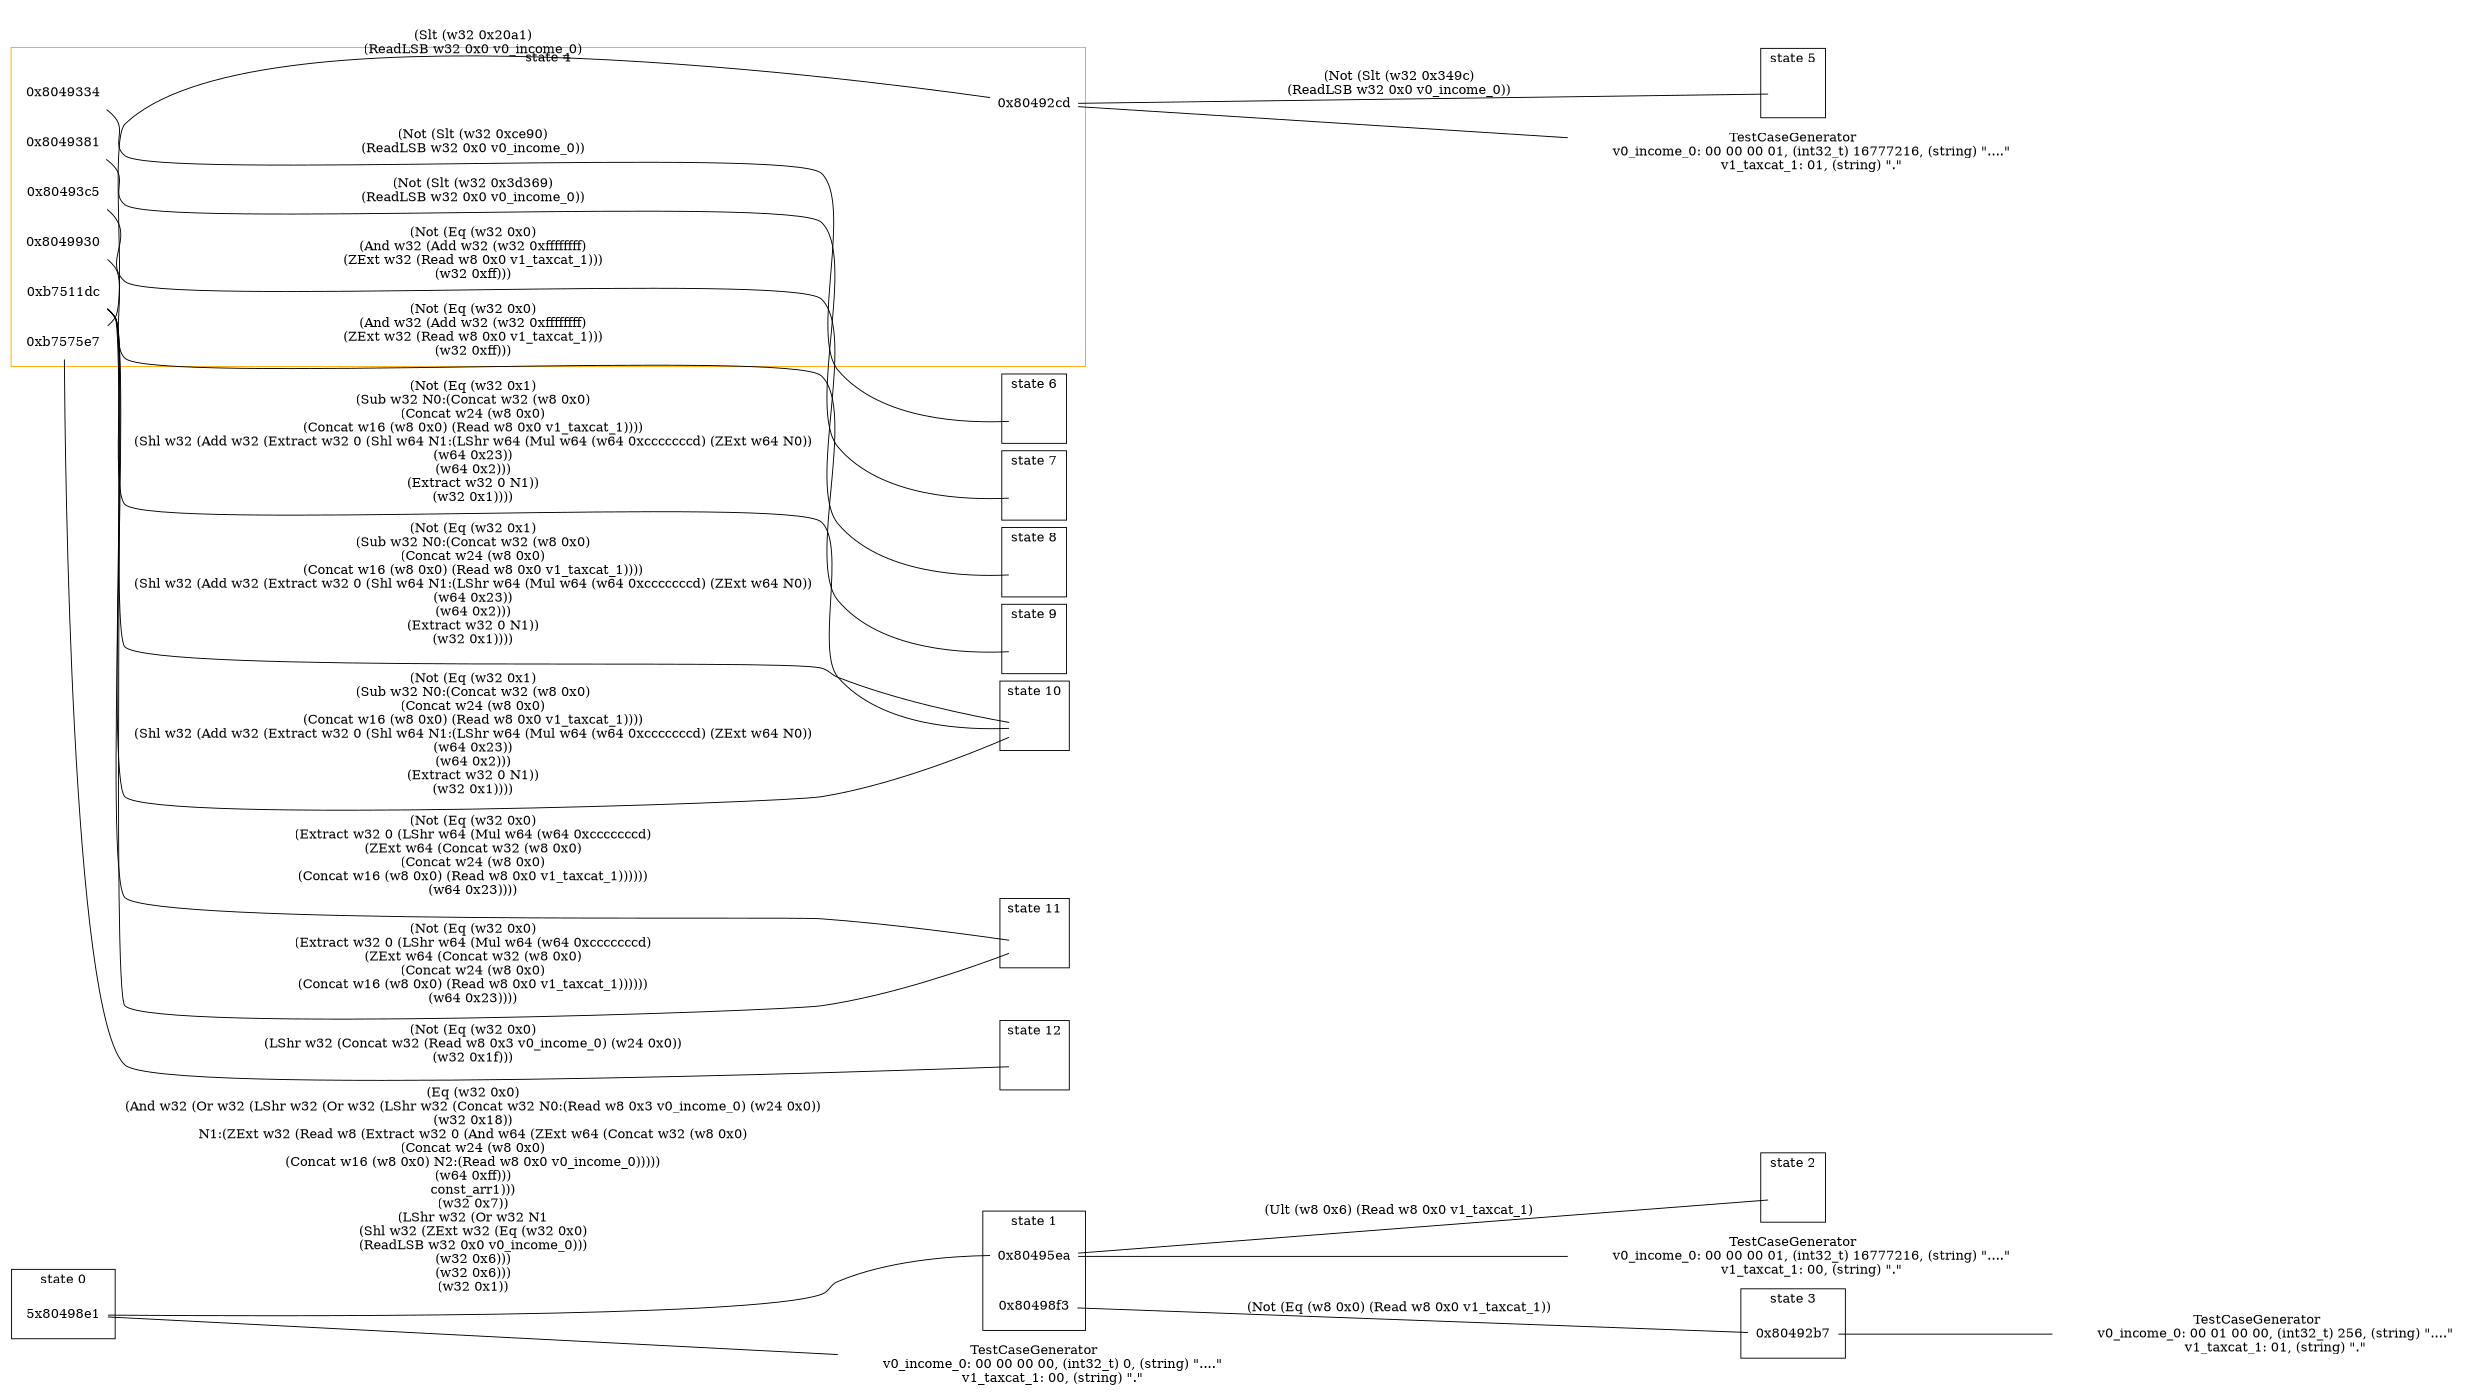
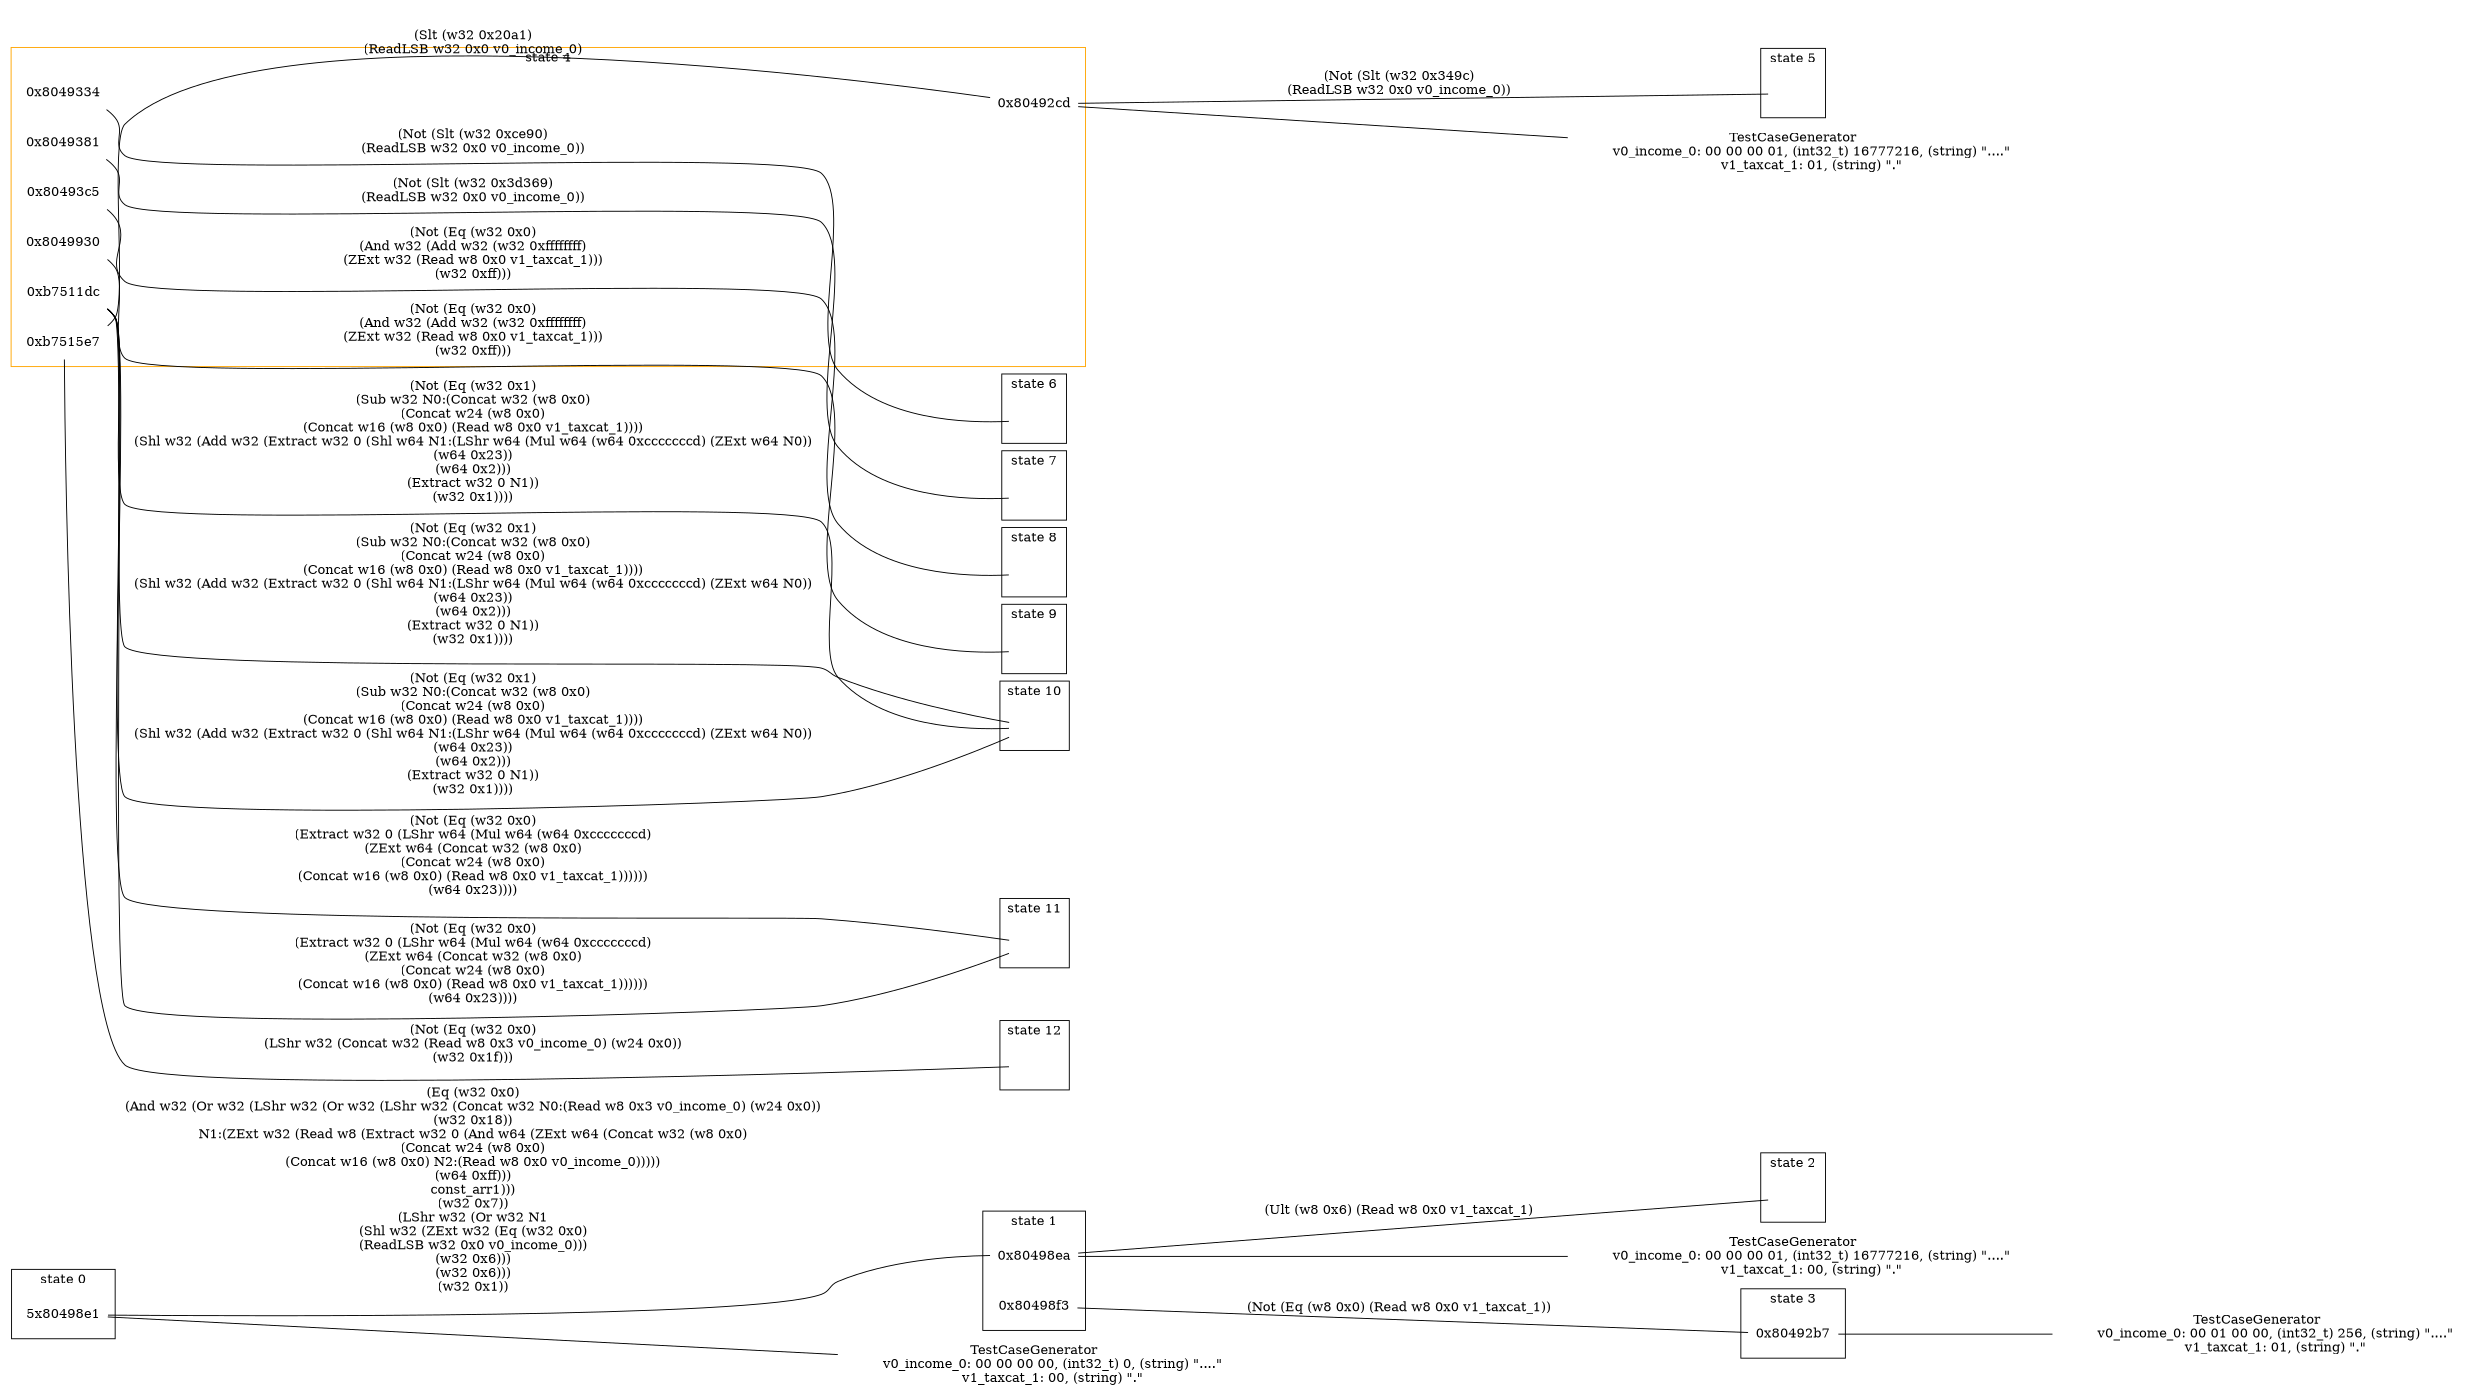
node "0xb7575e7": label "0xb7575e7" -> "0xb7515e7"
node "0x80495ea": label "0x80495ea" -> "0x80498ea"
